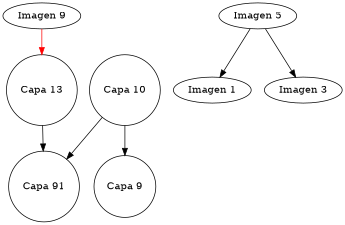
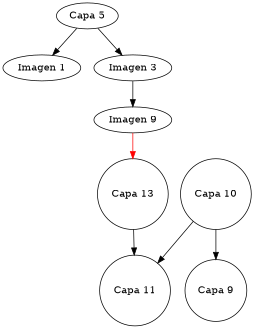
node "Imagen 5": label "Imagen 5" -> "Capa 5"
edge "Imagen 3" -> "Imagen 9": added
node "Capa 91": label "Capa 91" -> "Capa 11"
